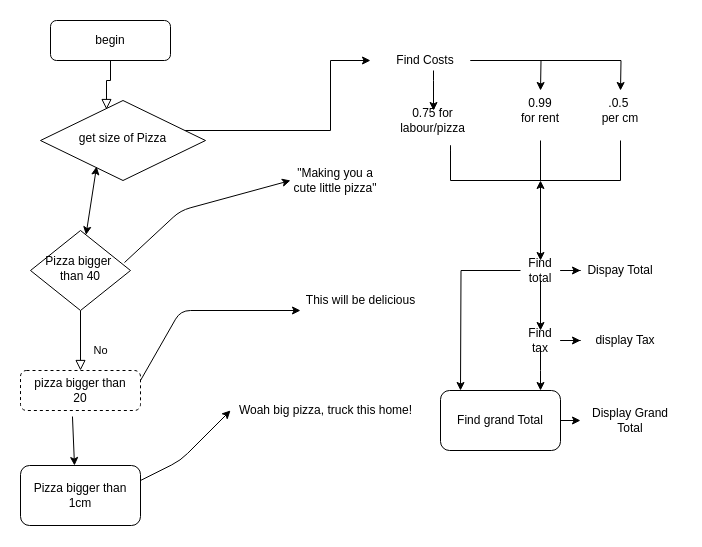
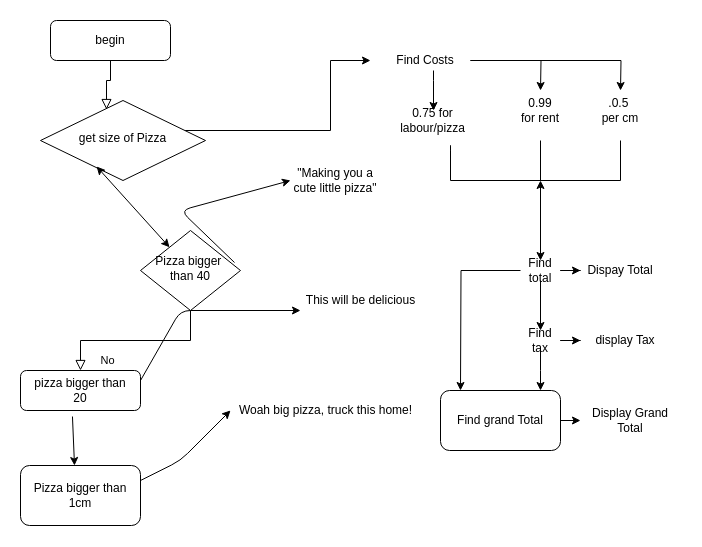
node "Pizza bigger than 40": moved (81, 271) -> (191, 271)
node "pizza bigger than 20": style dashed -> solid
